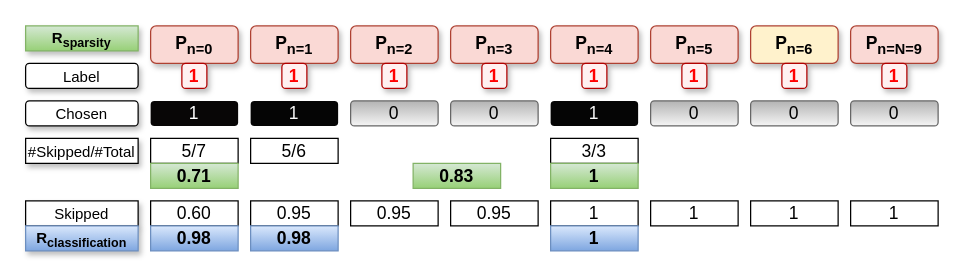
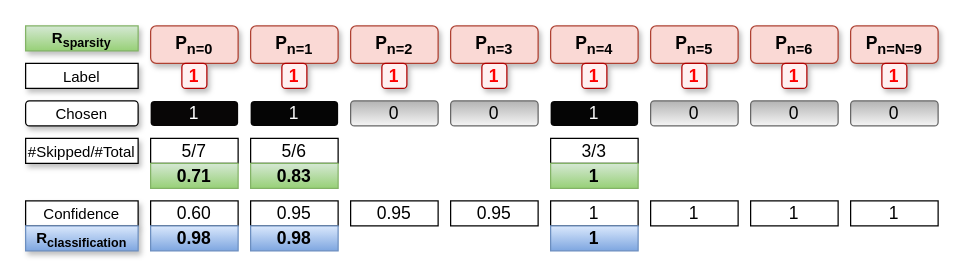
node "Pn=6": fillcolor #fff2cc -> #fad9d5
node "Label": shape rounded rectangle -> rectangle
node "0.83": moved (457, 176) -> (294, 176)
node "Skipped": label "Skipped" -> "Confidence"
